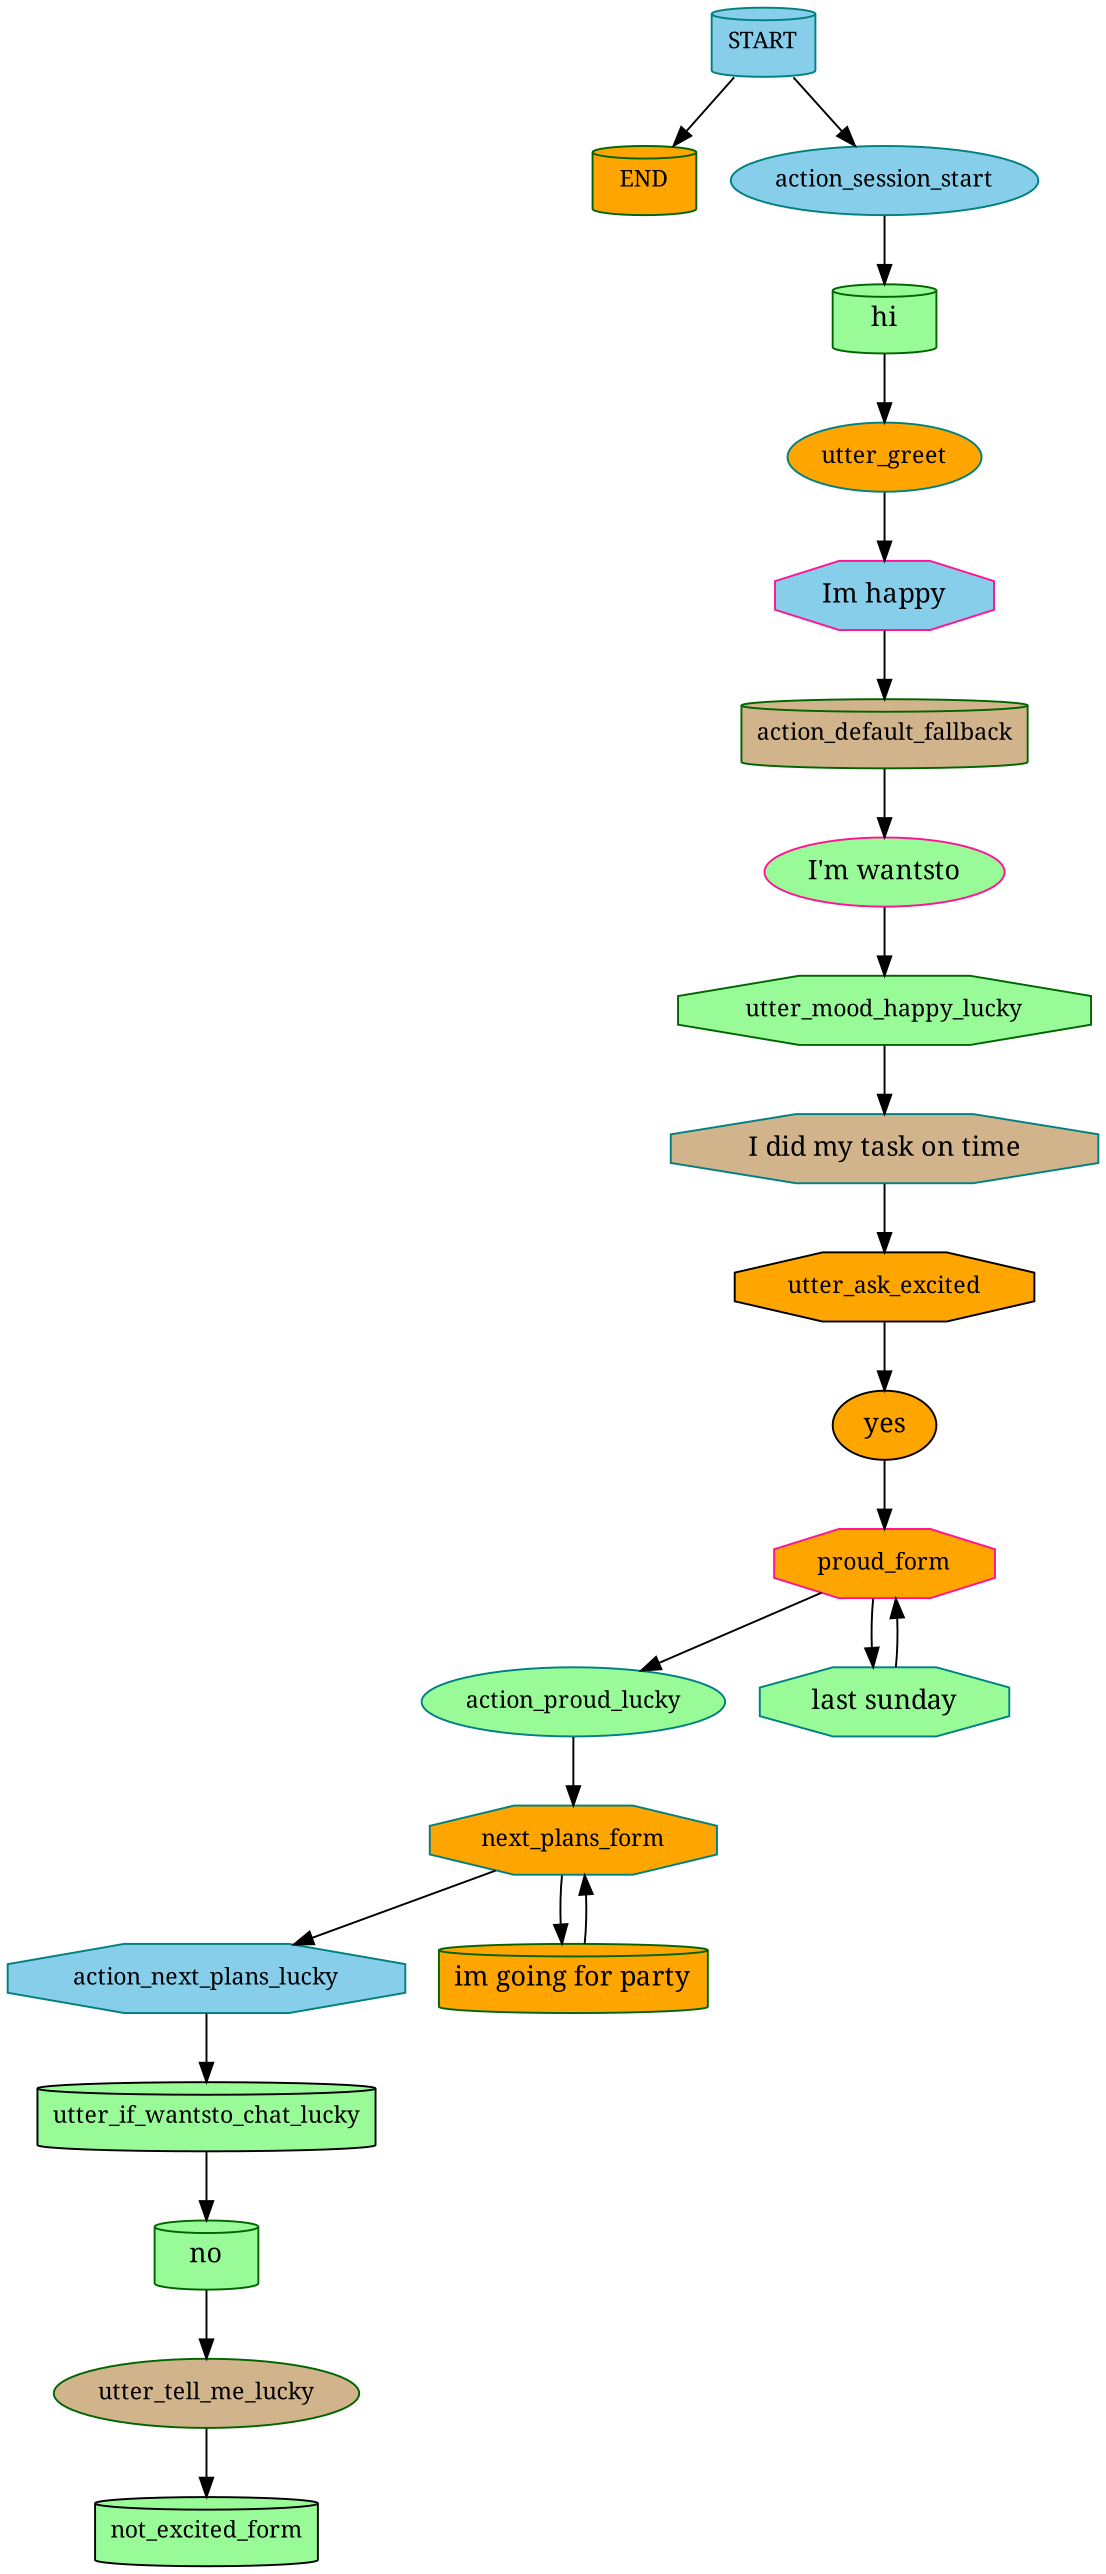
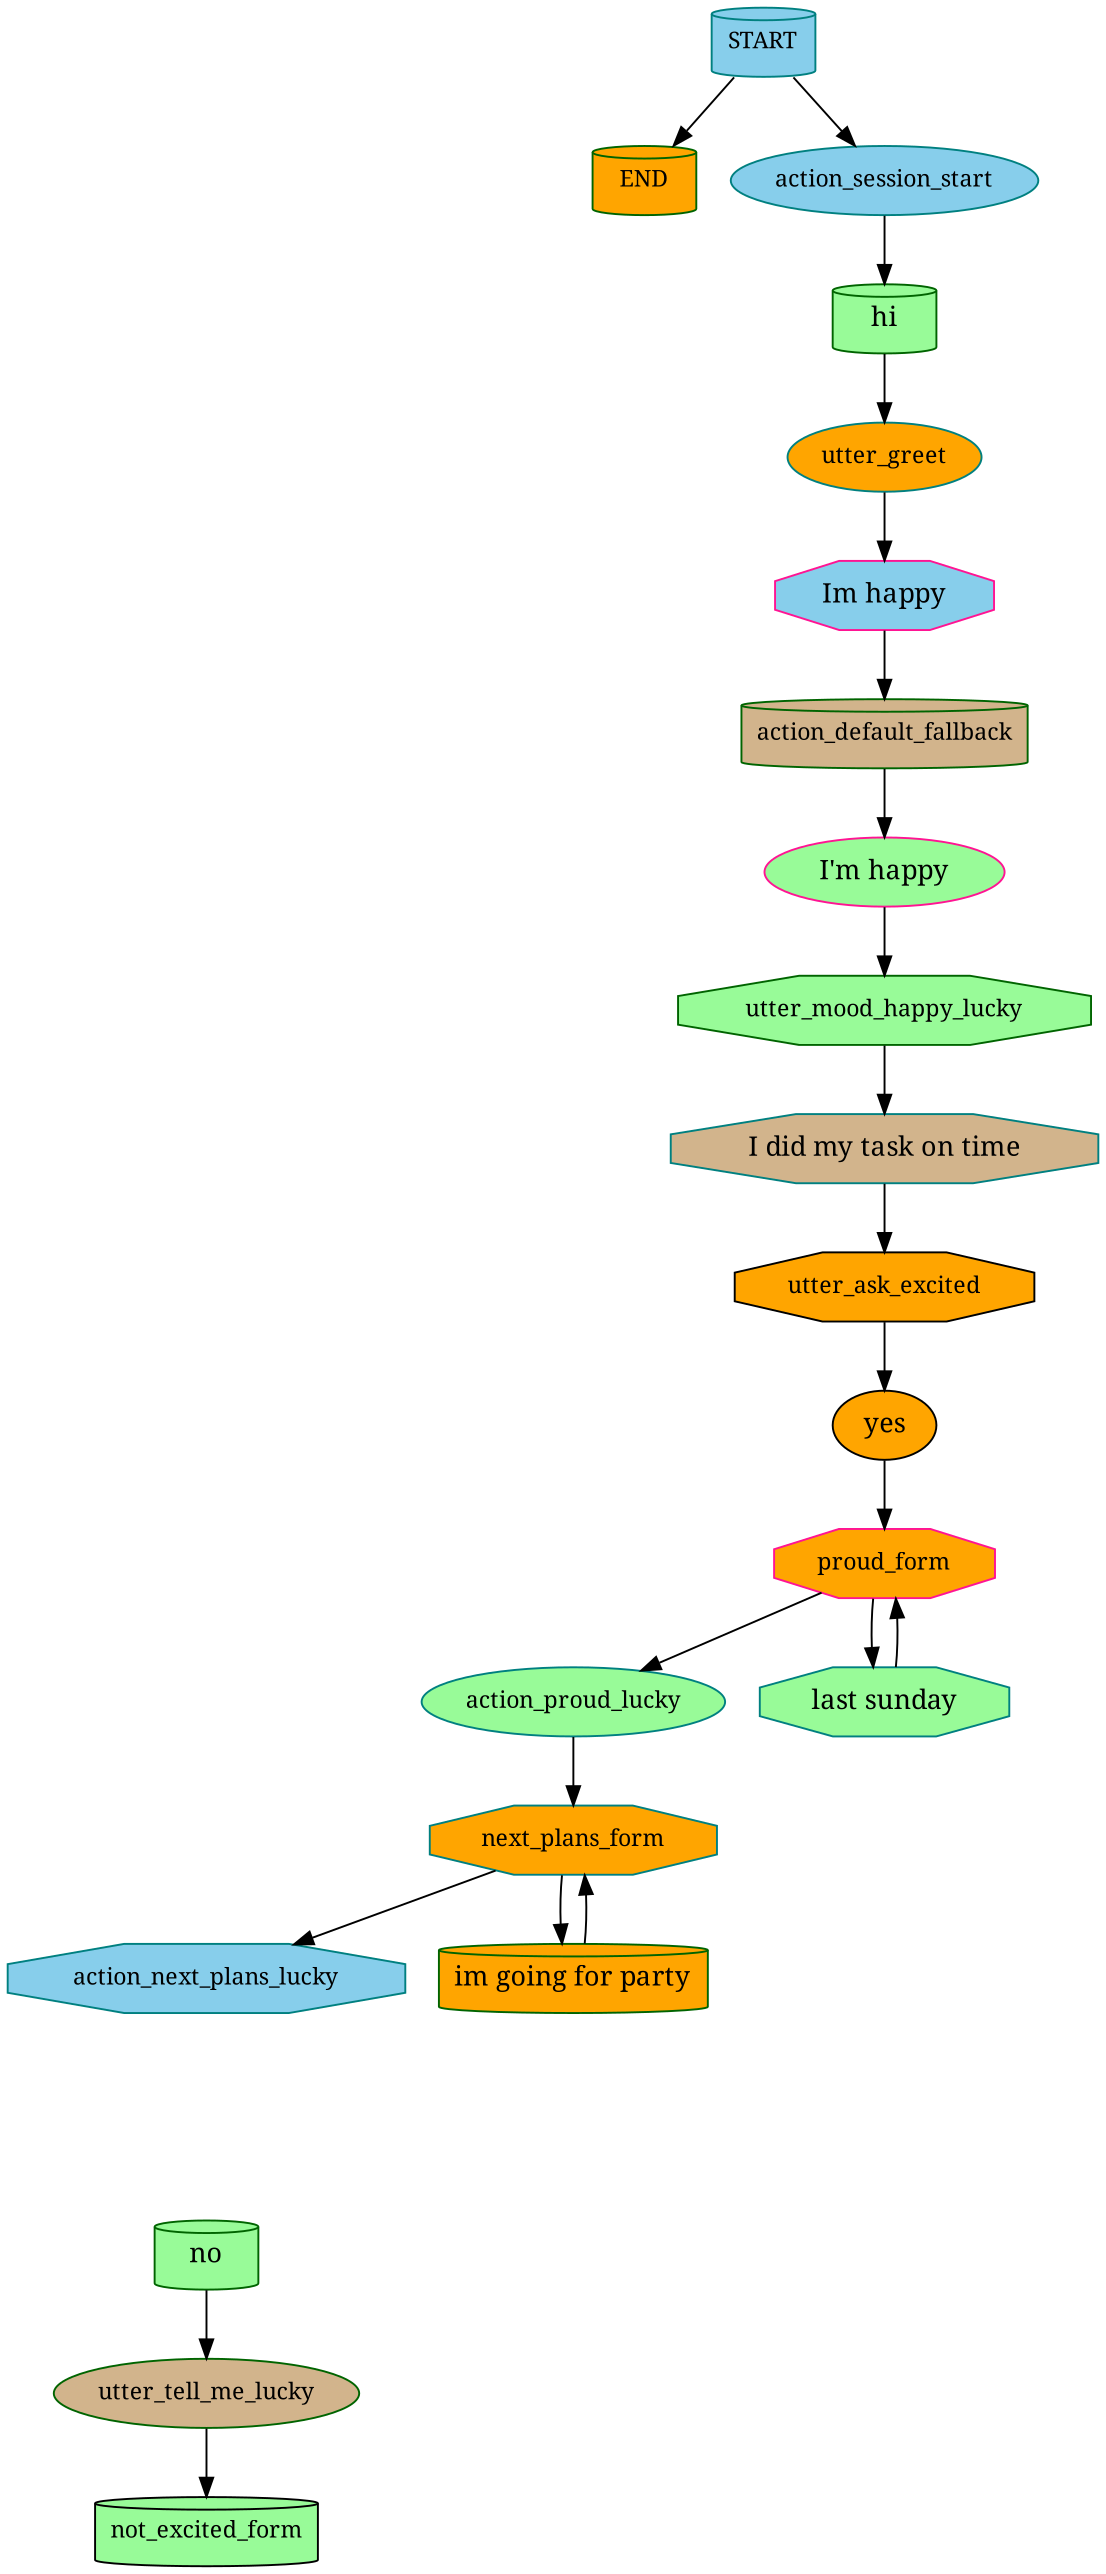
node "I'm wantsto": label "I'm wantsto" -> "I'm happy"
node "utter_if_wantsto_chat_lucky": removed
